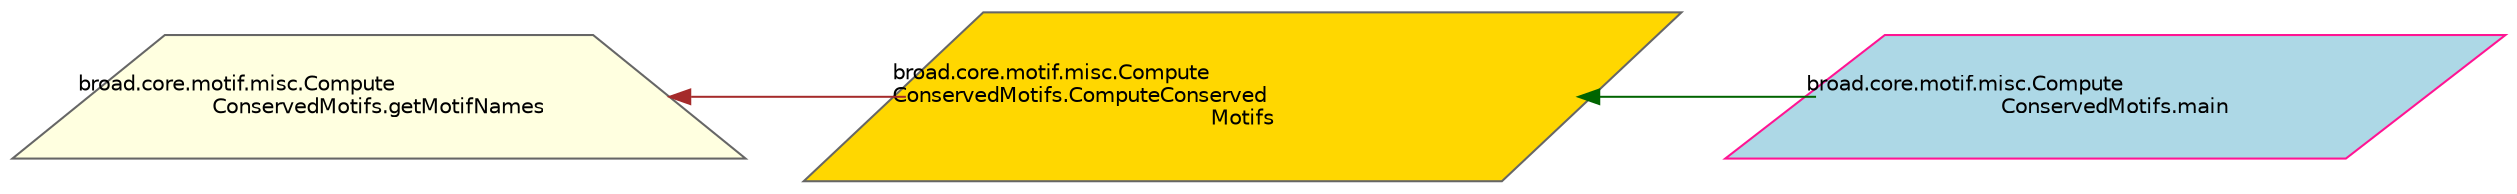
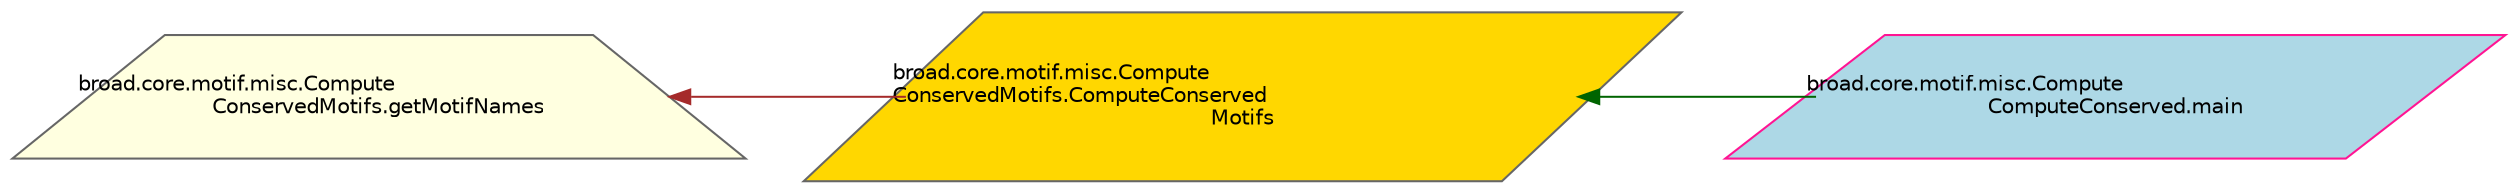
node "broad.core.motif.misc.Compute ConservedMotifs.main": label "broad.core.motif.misc.Compute ConservedMotifs.main" -> "broad.core.motif.misc.Compute ComputeConserved.main"
